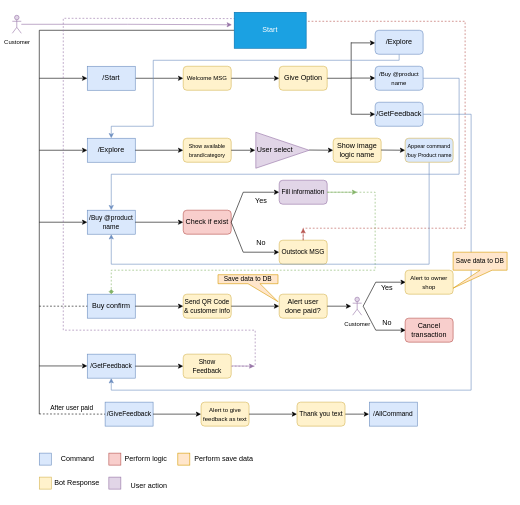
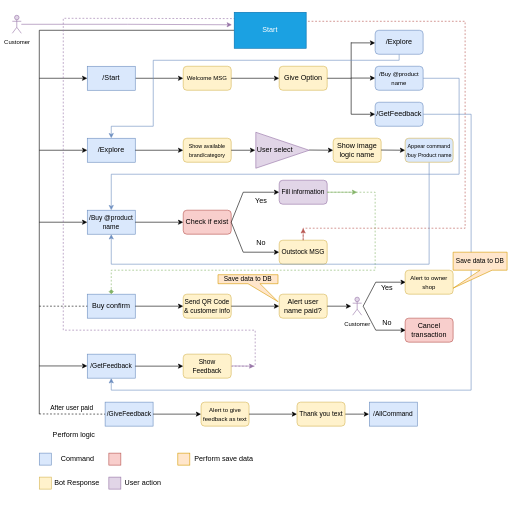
node "Alert user done paid?": label "Alert user done paid?" -> "Alert user name paid?"
node "Perform logic": moved (146, 459) -> (74, 435)
node "User action": moved (149, 486) -> (143, 483)
